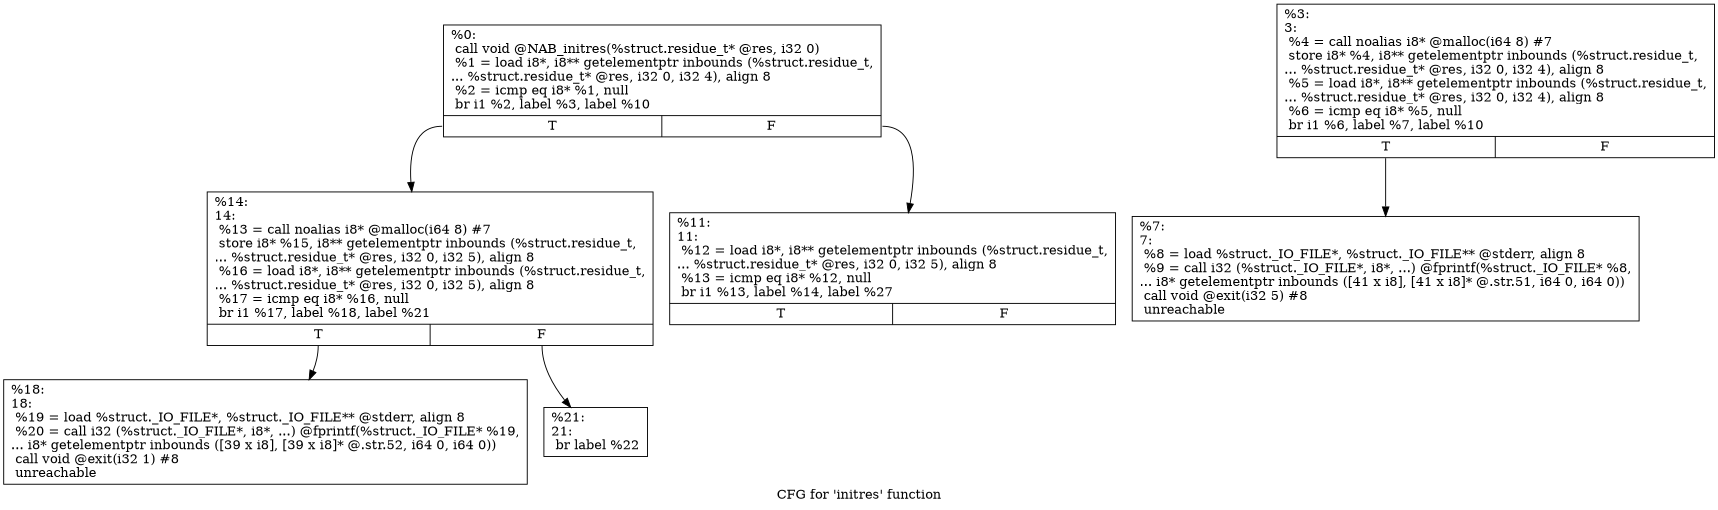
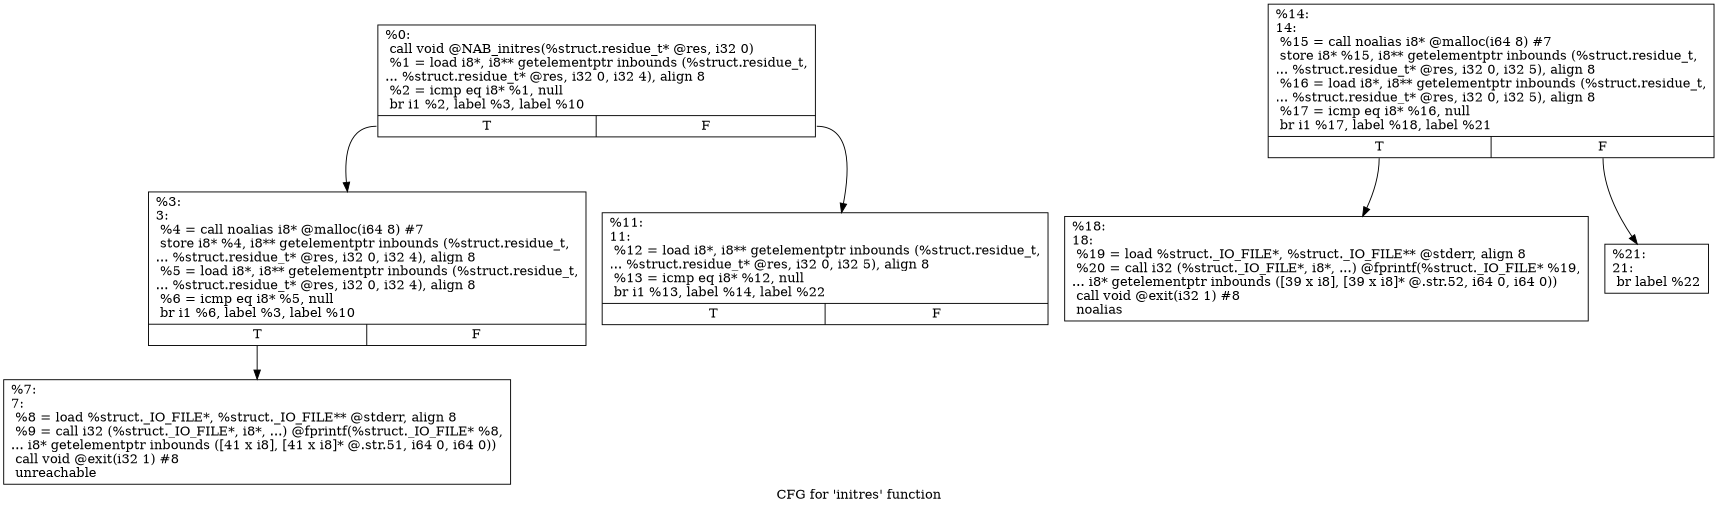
node "%3:": text "br i1 %6, label %7, label %10" -> "br i1 %6, label %3, label %10"
edge "%0:" -> "%14:": now "%0:" -> "%3:"
node "%14:": text "%13 = call noalias i8* @malloc(i64 8) #7" -> "%15 = call noalias i8* @malloc(i64 8) #7"
node "%11:": text "br i1 %13, label %14, label %27" -> "br i1 %13, label %14, label %22"
node "%7:": text "call void @exit(i32 5) #8" -> "call void @exit(i32 1) #8"
node "%18:": text "unreachable" -> "noalias"
